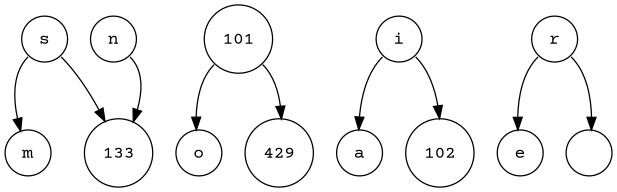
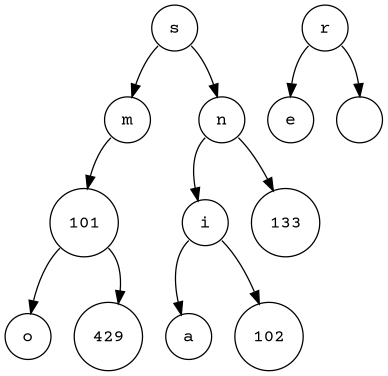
edge "s" -> "133": now "s" -> "n"
edge "m" -> "101": added
edge "n" -> "i": added
